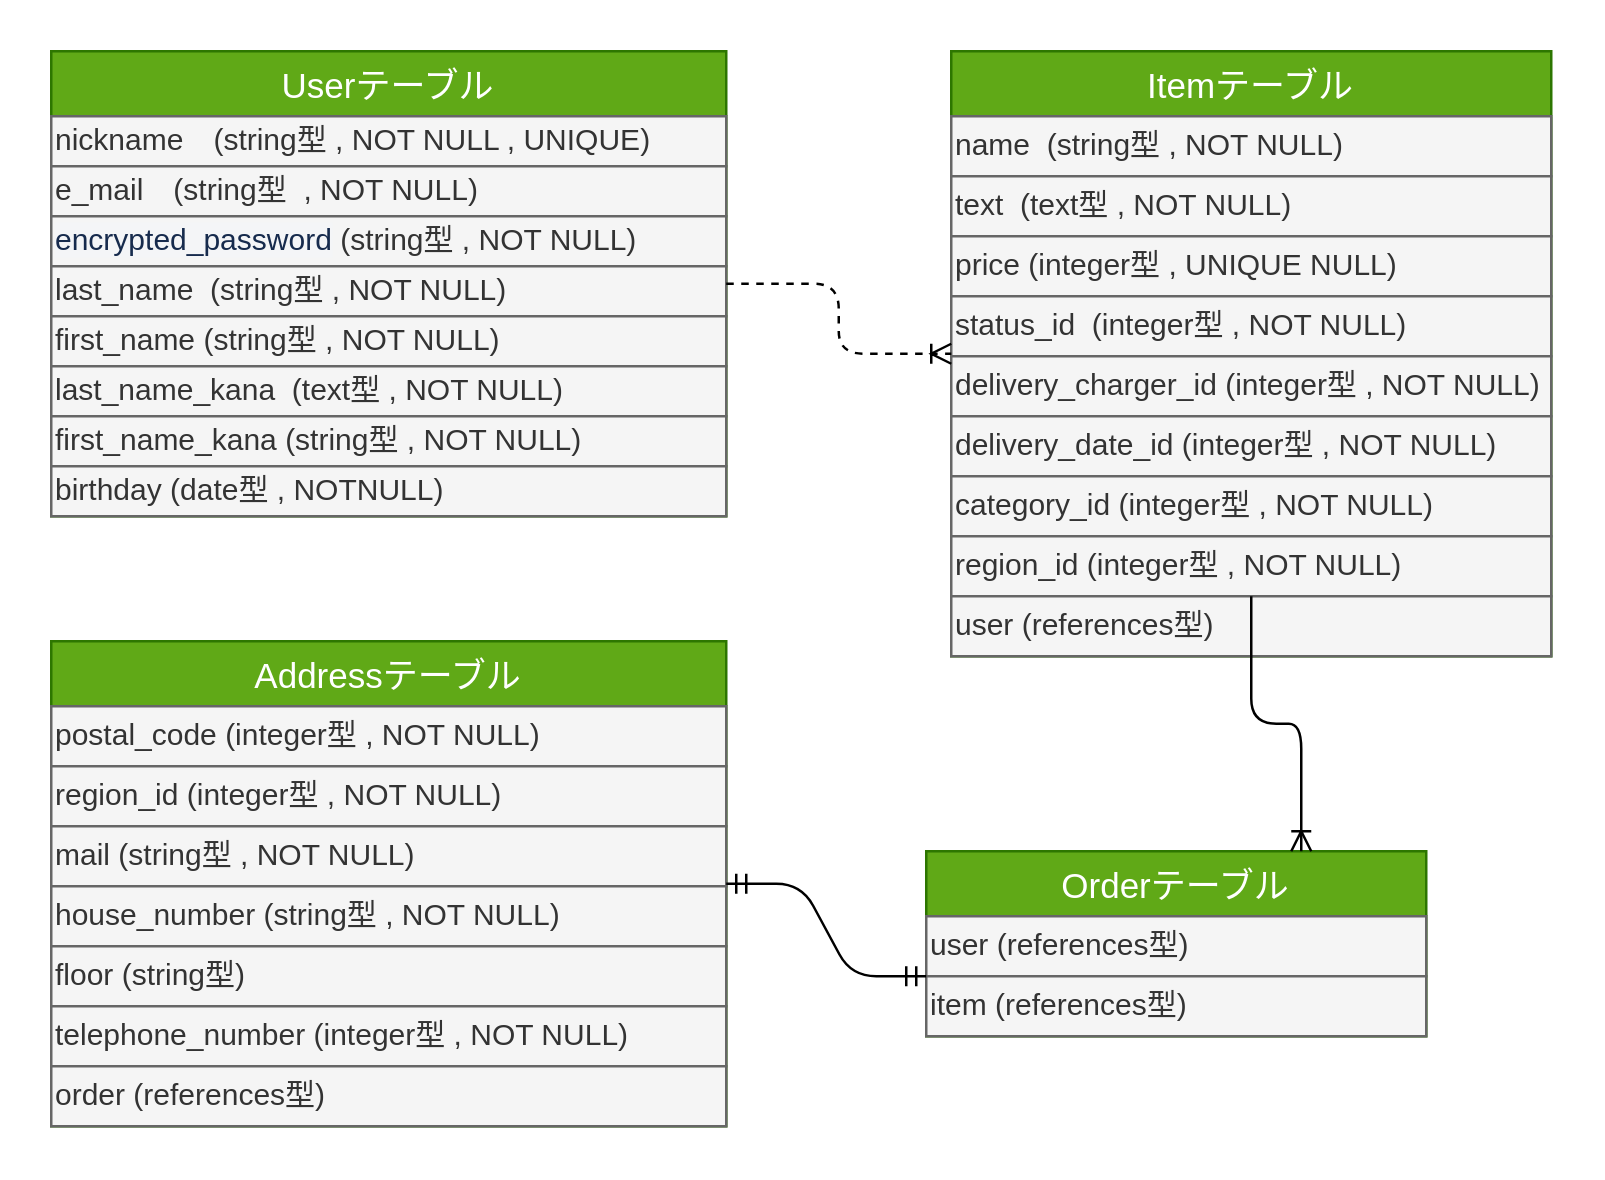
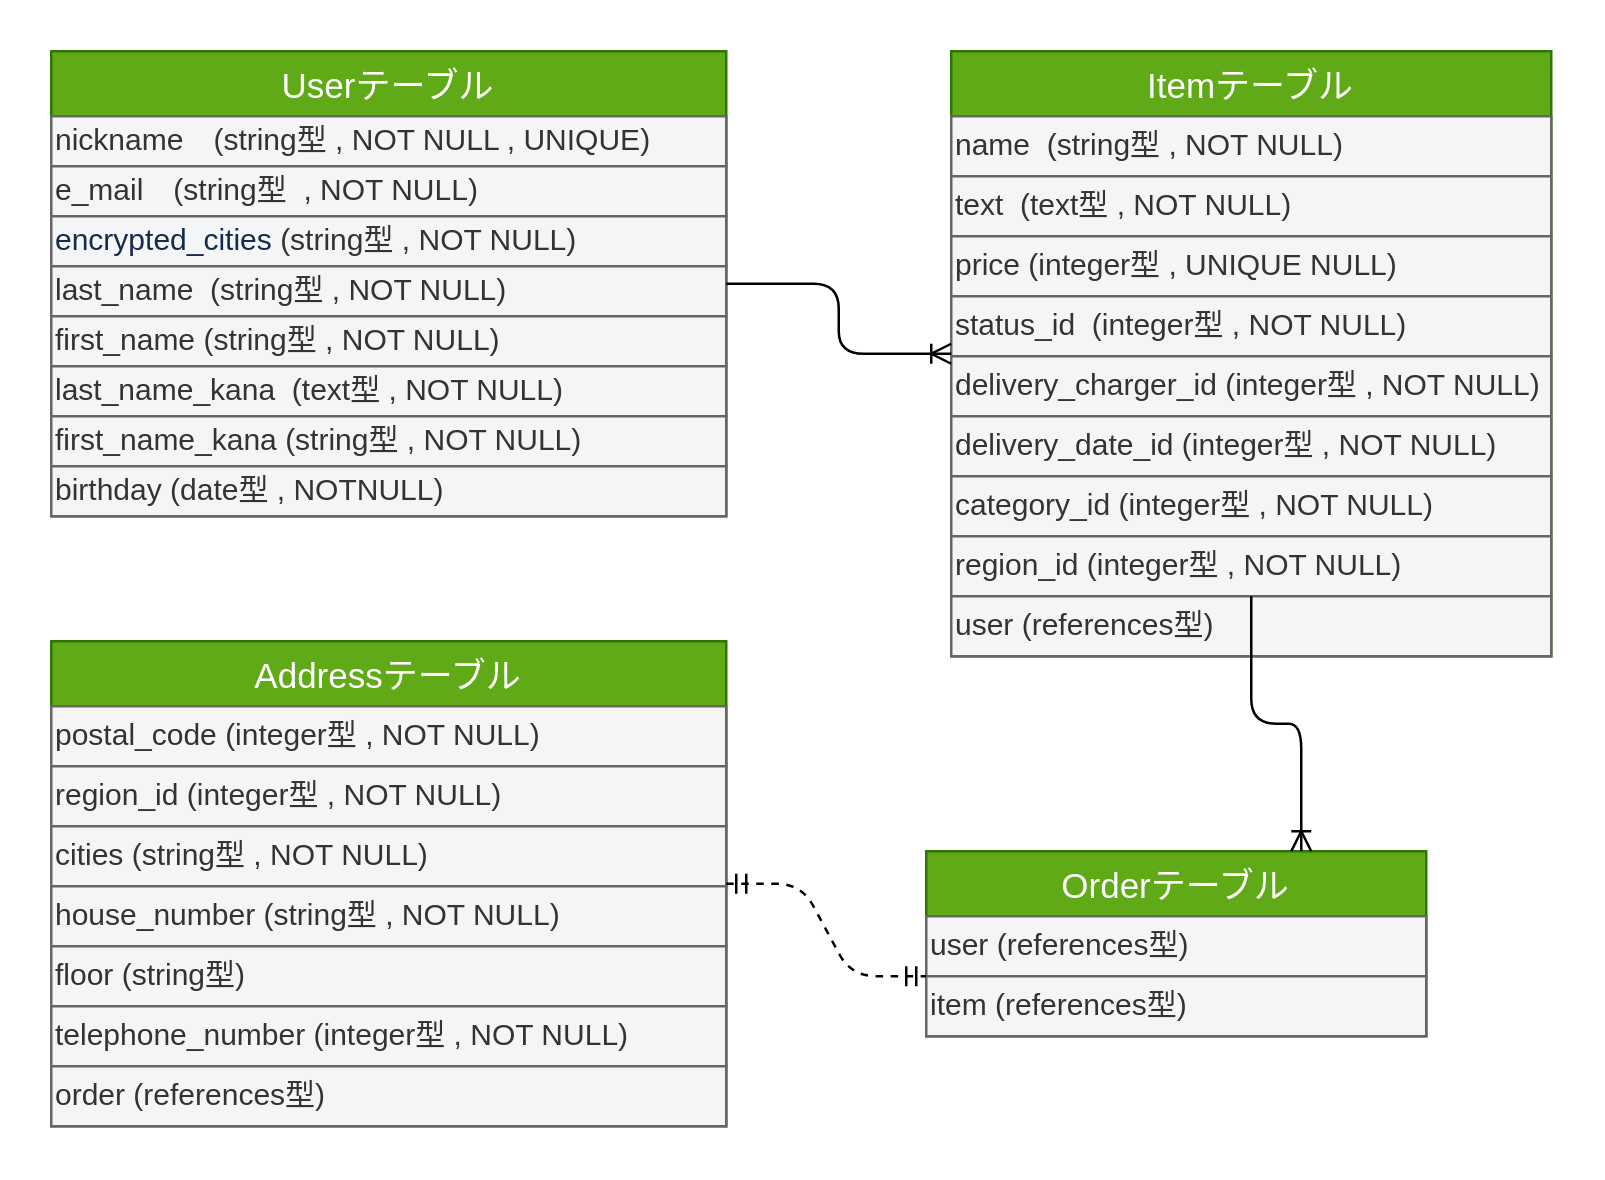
node "encrypted_password (string型 , NOT NULL)": label "encrypted_password (string型 , NOT NULL)" -> "encrypted_cities (string型 , NOT NULL)"
edge "Userテーブル" -> "Itemテーブル": style dashed -> solid
node "mail (string型 , NOT NULL)": label "mail (string型 , NOT NULL)" -> "cities (string型 , NOT NULL)"
edge "Addressテーブル" -- "item (references型)": style solid -> dashed
